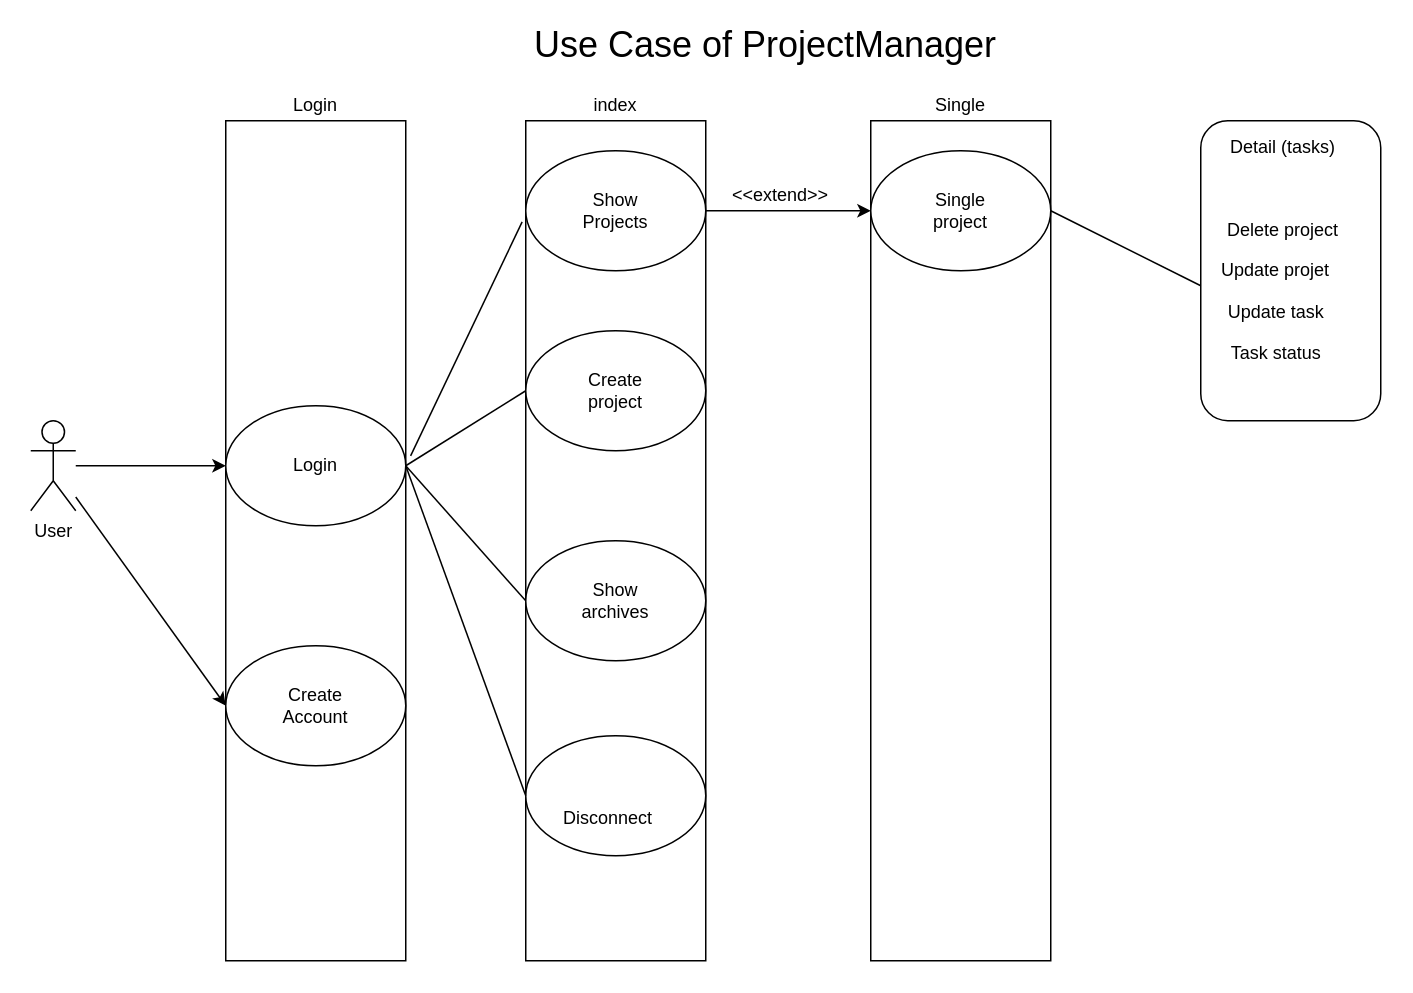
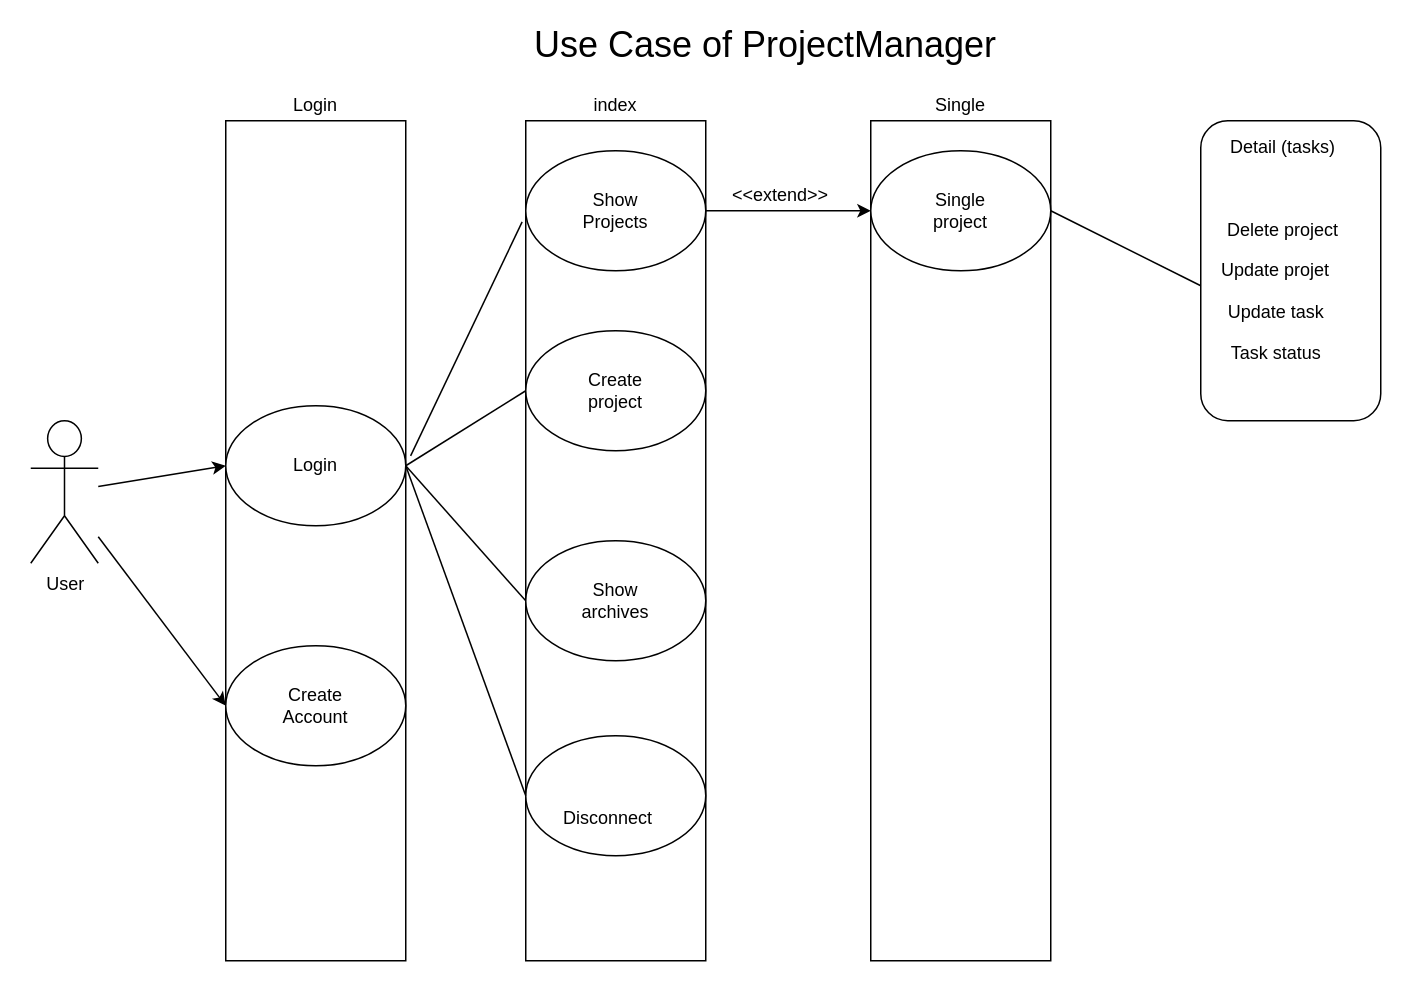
node "User": size 45x90 -> 68x143
